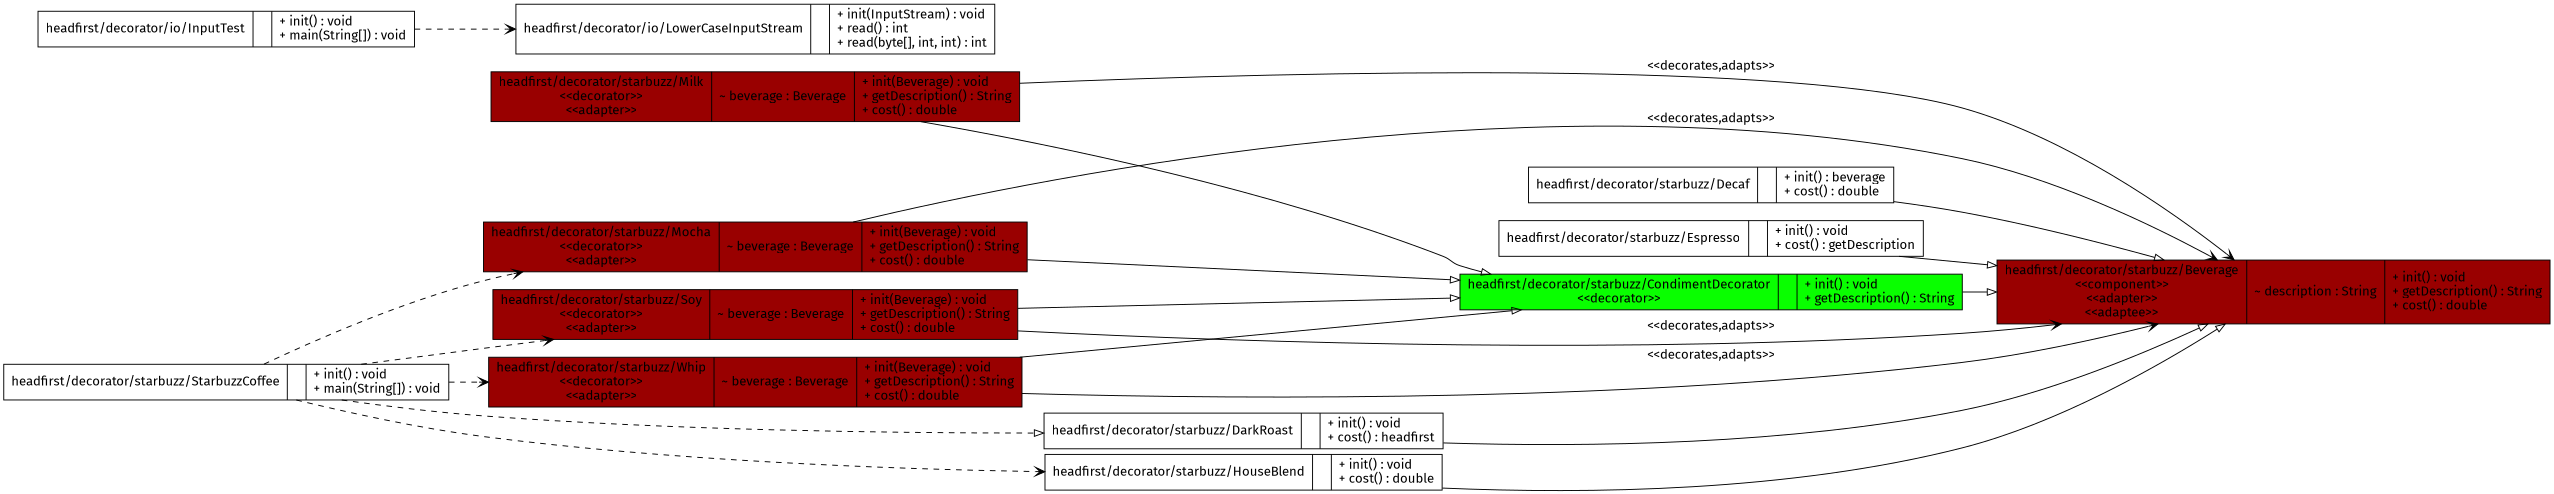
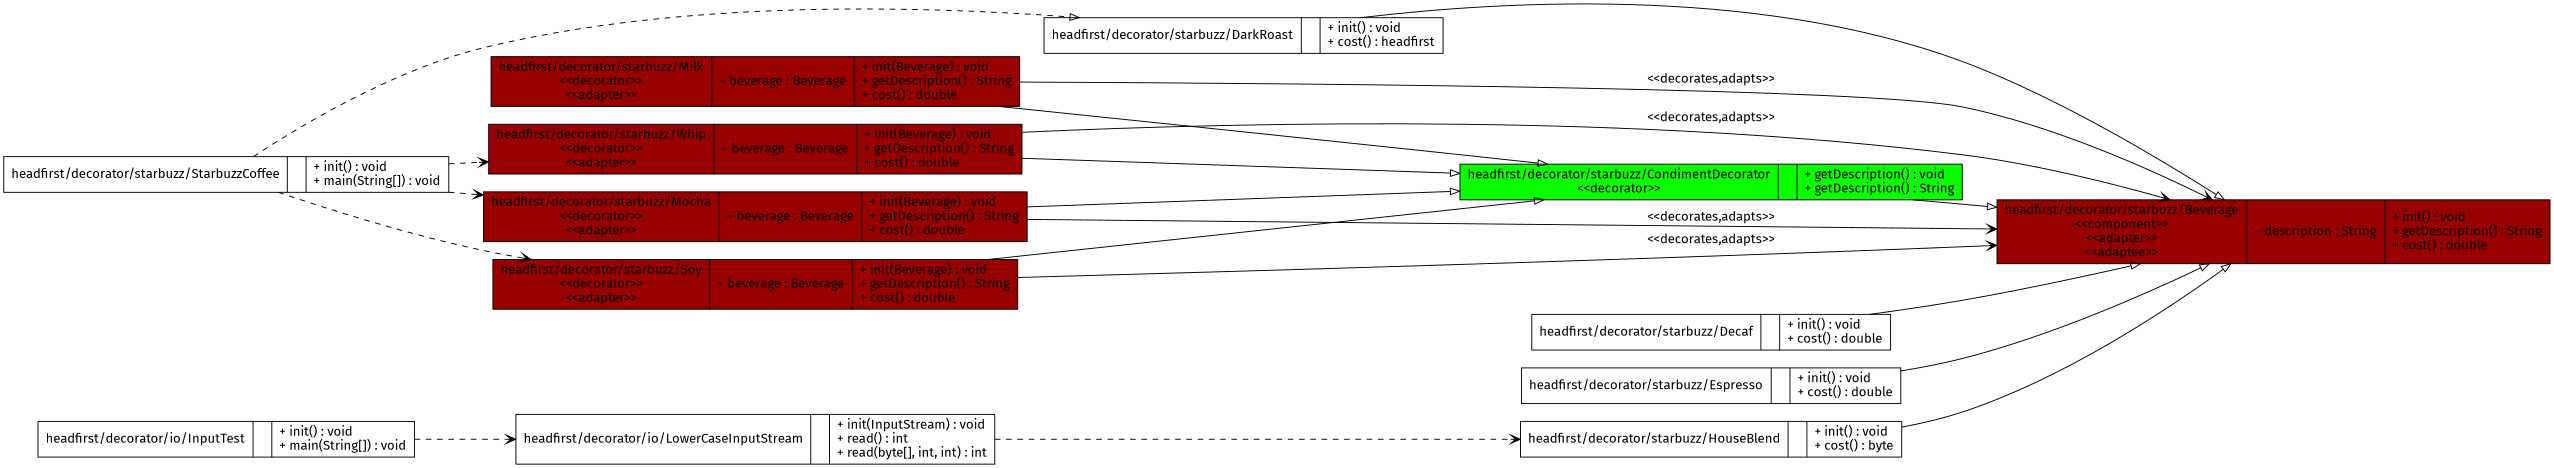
node "headfirst/decorator/starbuzz/Decaf": text "+ init() : beverage" -> "+ init() : void"
node "headfirst/decorator/starbuzz/Espresso": text "+ cost() : getDescription" -> "+ cost() : double"
node "headfirst/decorator/starbuzz/CondimentDecorator": text "+ init() : void" -> "+ getDescription() : void"
edge "headfirst/decorator/starbuzz/StarbuzzCoffee" -> "headfirst/decorator/starbuzz/HouseBlend": now "headfirst/decorator/io/LowerCaseInputStream" -> "headfirst/decorator/starbuzz/HouseBlend"
node "headfirst/decorator/starbuzz/HouseBlend": text "+ cost() : double" -> "+ cost() : byte"
